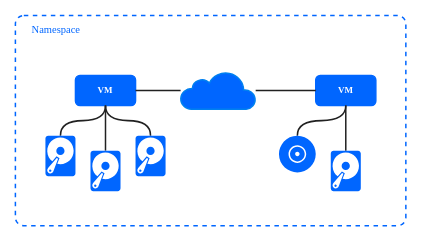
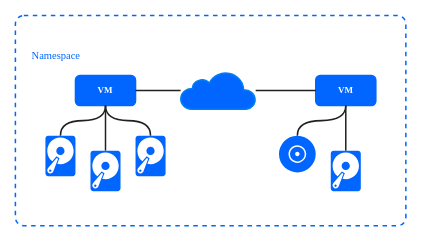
node "Namespace": moved (53, 30) -> (53, 57)
